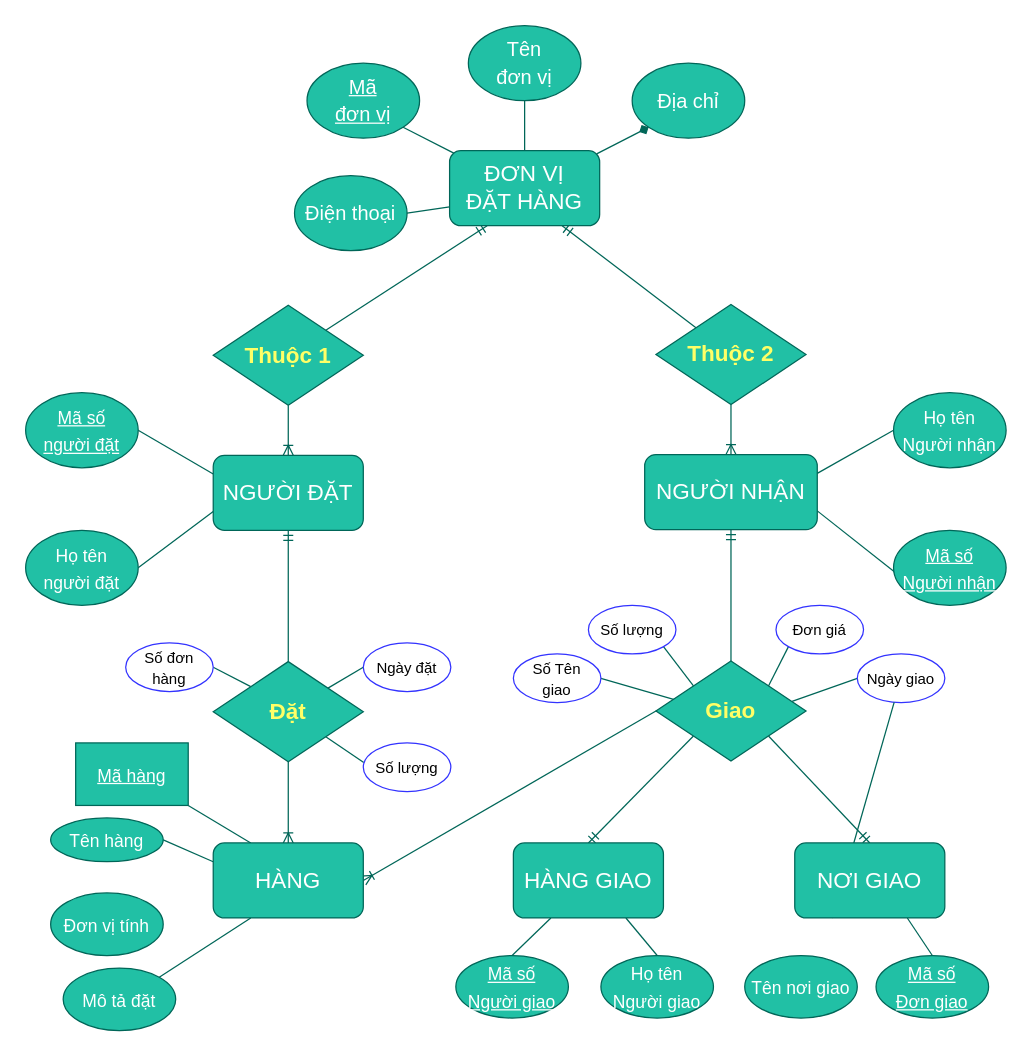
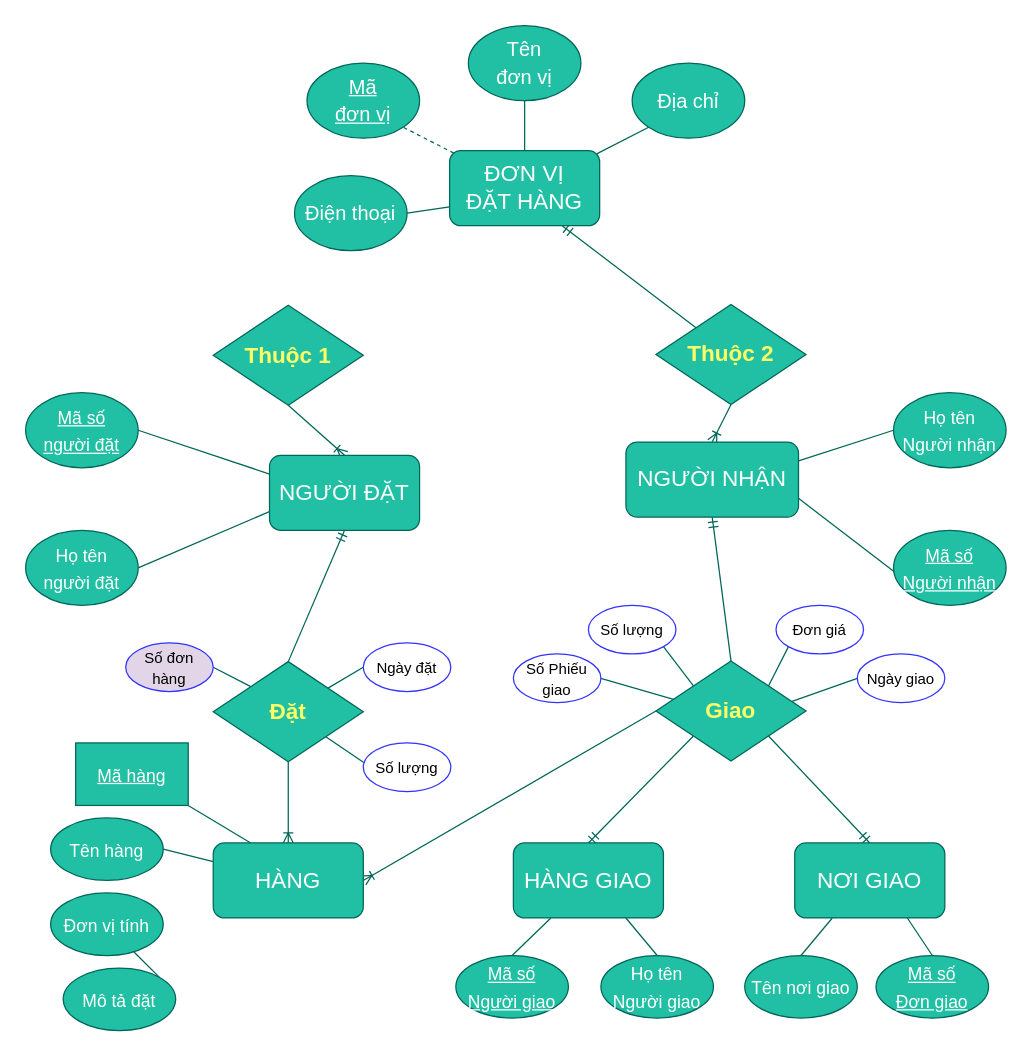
edge "ĐƠN VỊ ĐẶT HÀNG" -> "Địa chỉ": arrowhead diamond -> none
edge "Mã đơn vị" -- "ĐƠN VỊ ĐẶT HÀNG": style solid -> dashed
edge "Thuộc 1" -> "ĐƠN VỊ ĐẶT HÀNG": removed
node "NGƯỜI NHẬN": moved (731, 492) -> (712, 479)
node "NGƯỜI ĐẶT": moved (288, 493) -> (344, 493)
node "Số đơn hàng": fillcolor #ffffff -> #e1d5e7
node "Số Tên giao": label "Số Tên giao" -> "Số Phiếu giao"
edge "Ngày giao" -- "NƠI GIAO": now "Tên nơi giao" -- "NƠI GIAO"
node "Tên hàng": size 113x44 -> 113x63
edge "HÀNG" -- "Mô tả đặt": now "Đơn vị tính" -- "Mô tả đặt"
